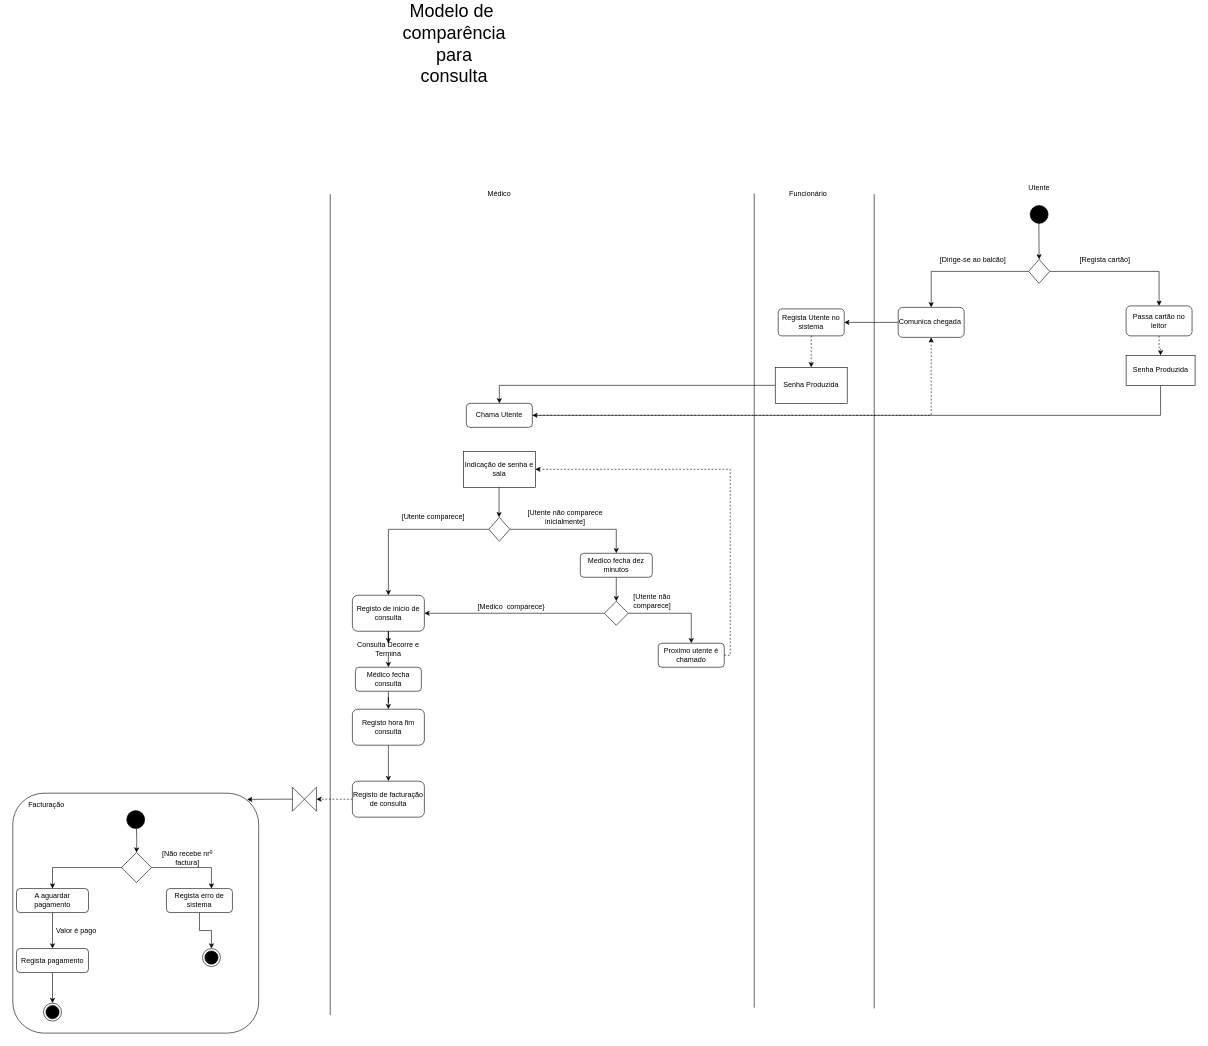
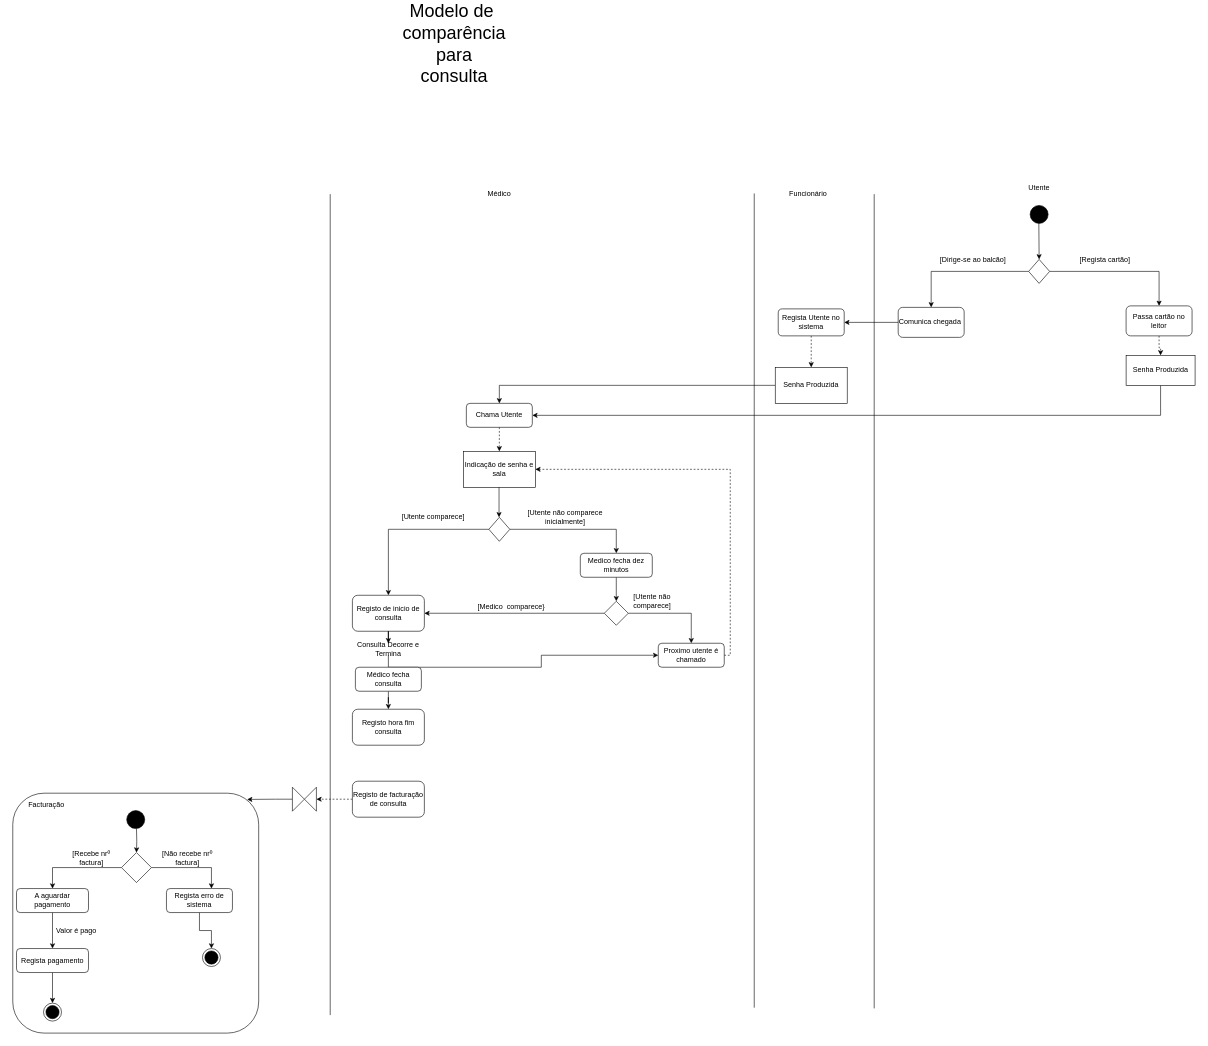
edge "Chama Utente" -> "Comunica chegada": now "Chama Utente" -> "Indicação de senha e sala"
edge "Consulta Decorre e Termina" -> "Médico fecha consulta": now "Consulta Decorre e Termina" -> "Proximo utente é chamado"
edge "Registo hora fim consulta" -> "Registo de facturação de consulta": removed
node "[Recebe nrº factura]": added
